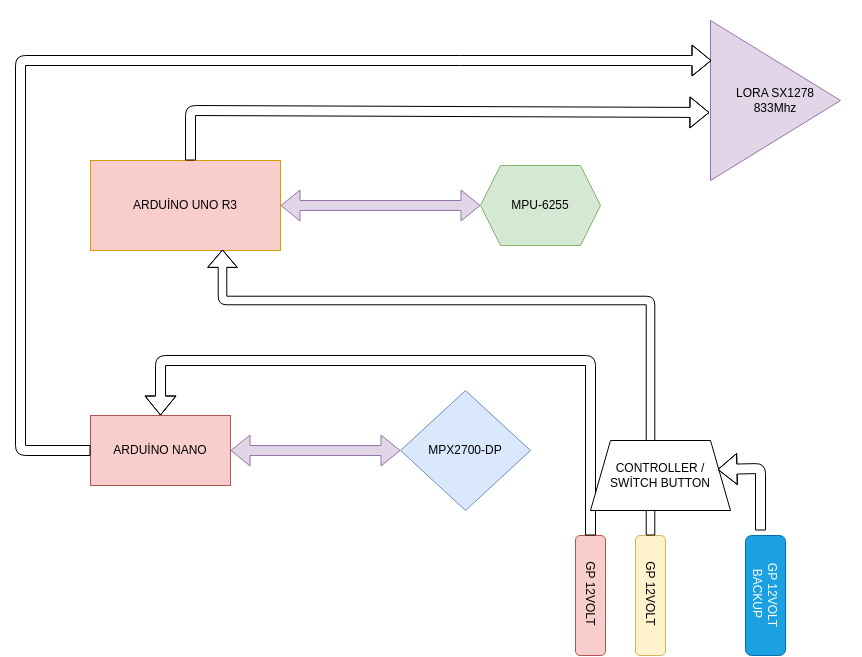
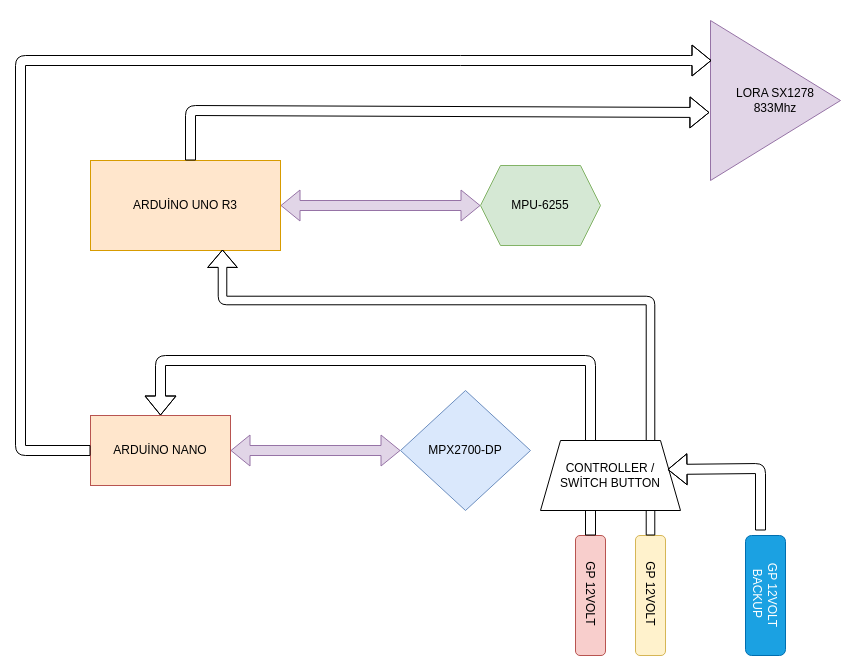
node "ARDUİNO UNO R3": fillcolor #f8cecc -> #ffe6cc
node "ARDUİNO NANO": fillcolor #f8cecc -> #ffe6cc
node "CONTROLLER / SWİTCH BUTTON": moved (661, 476) -> (611, 476)
